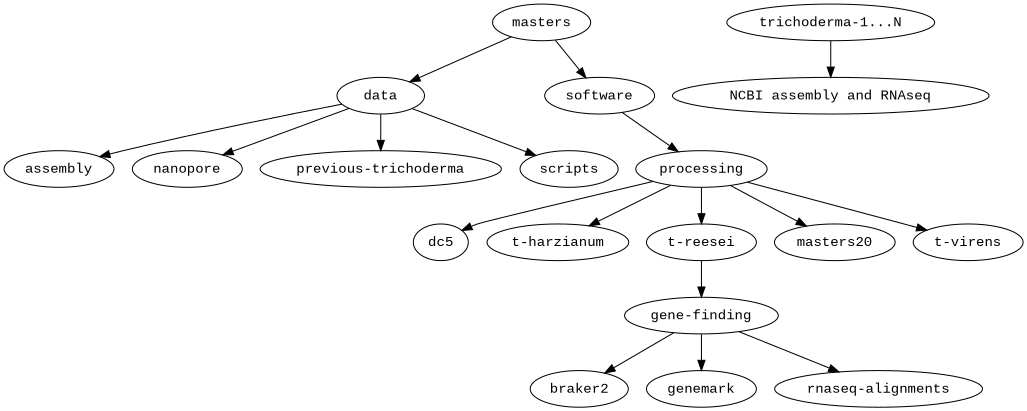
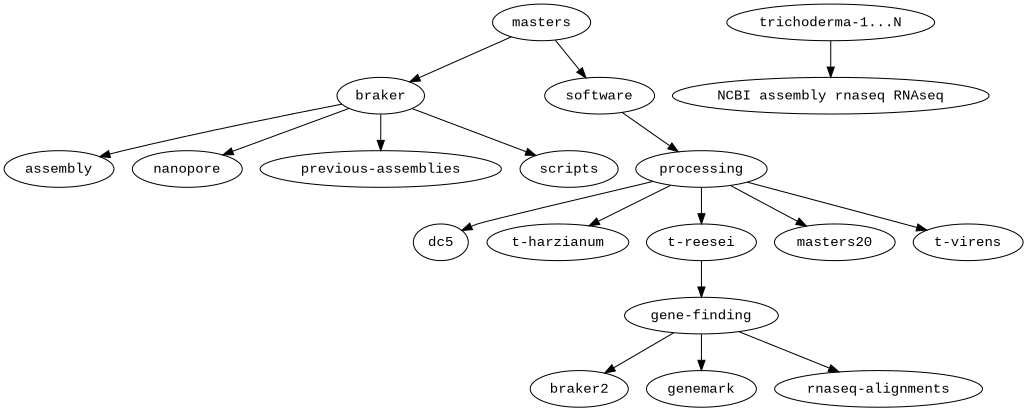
node "data": label "data" -> "braker"
node "NCBI assembly and RNAseq": label "NCBI assembly and RNAseq" -> "NCBI assembly rnaseq RNAseq"
node "previous-trichoderma": label "previous-trichoderma" -> "previous-assemblies"
